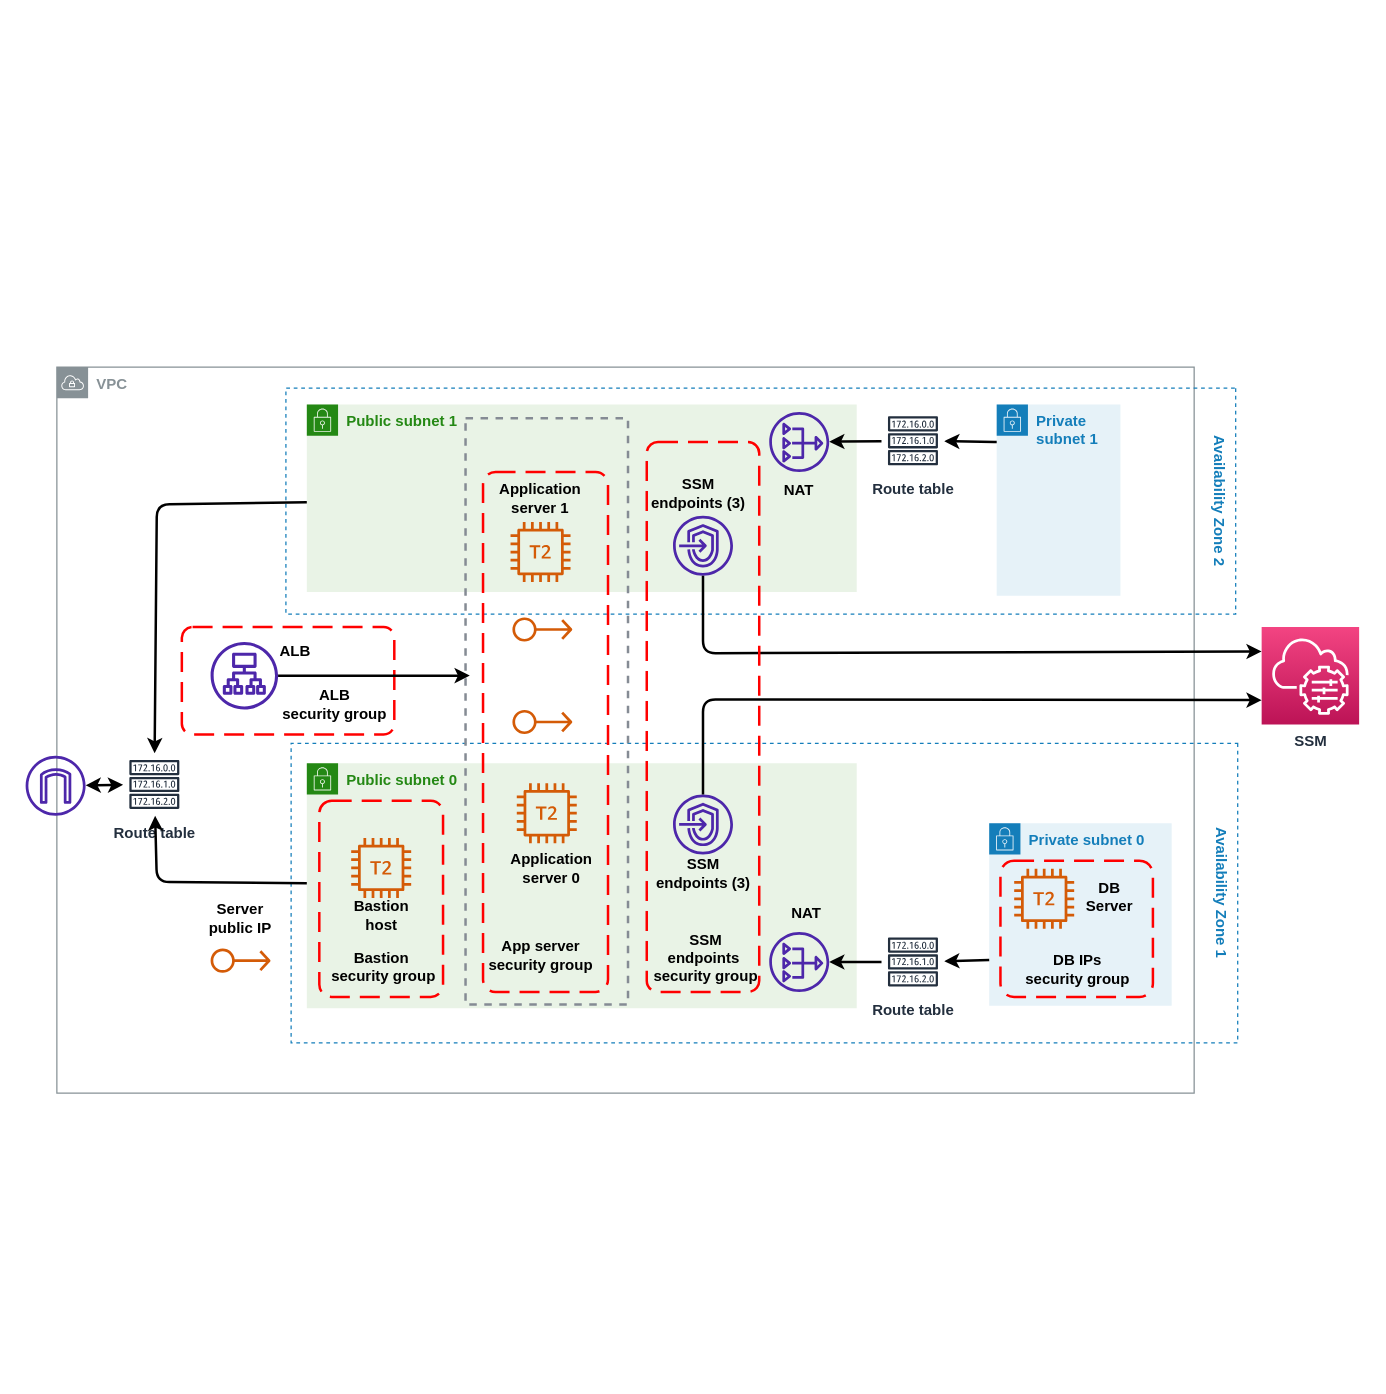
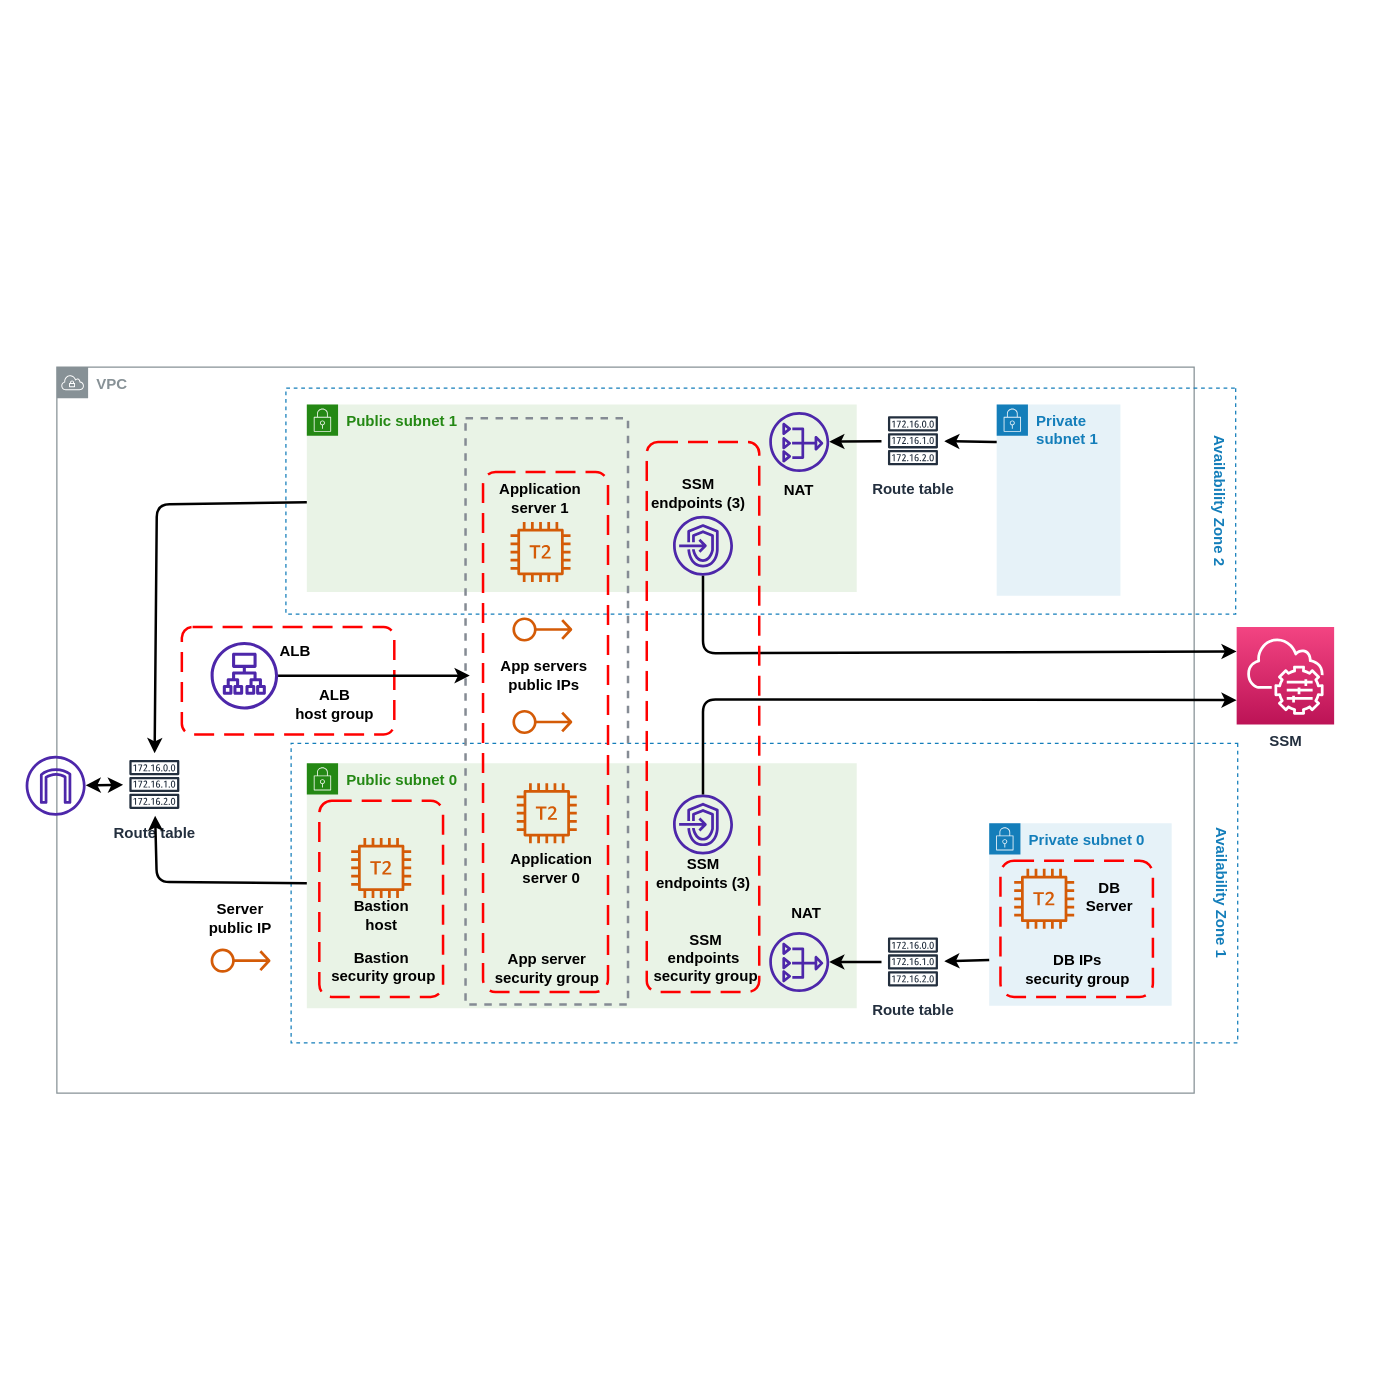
node "App servers public IPs": added
node "SSM": moved (1311, 676) -> (1286, 676)
node "ALB security group": label "ALB security group" -> "ALB host group"
node "App server security group": moved (541, 955) -> (548, 968)
